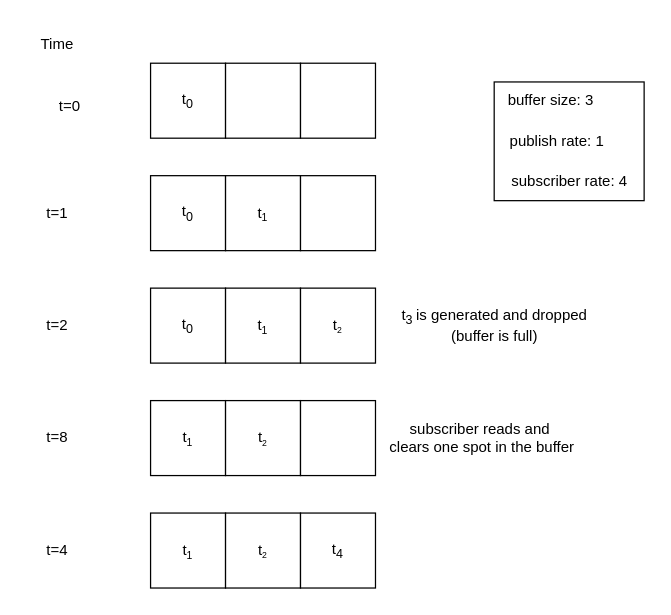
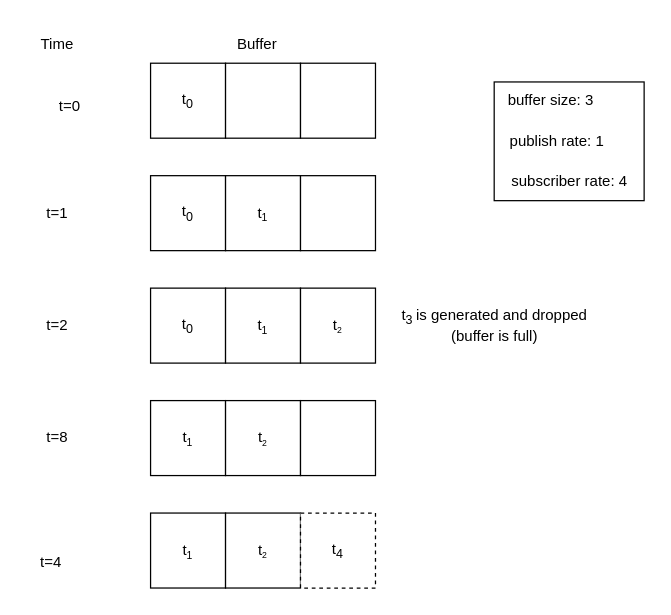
node "Buffer": added
node "subscriber reads and clears one spot in the buffer": removed
node "t=4": moved (57, 551) -> (51, 563)
node "t4": style solid -> dashed
